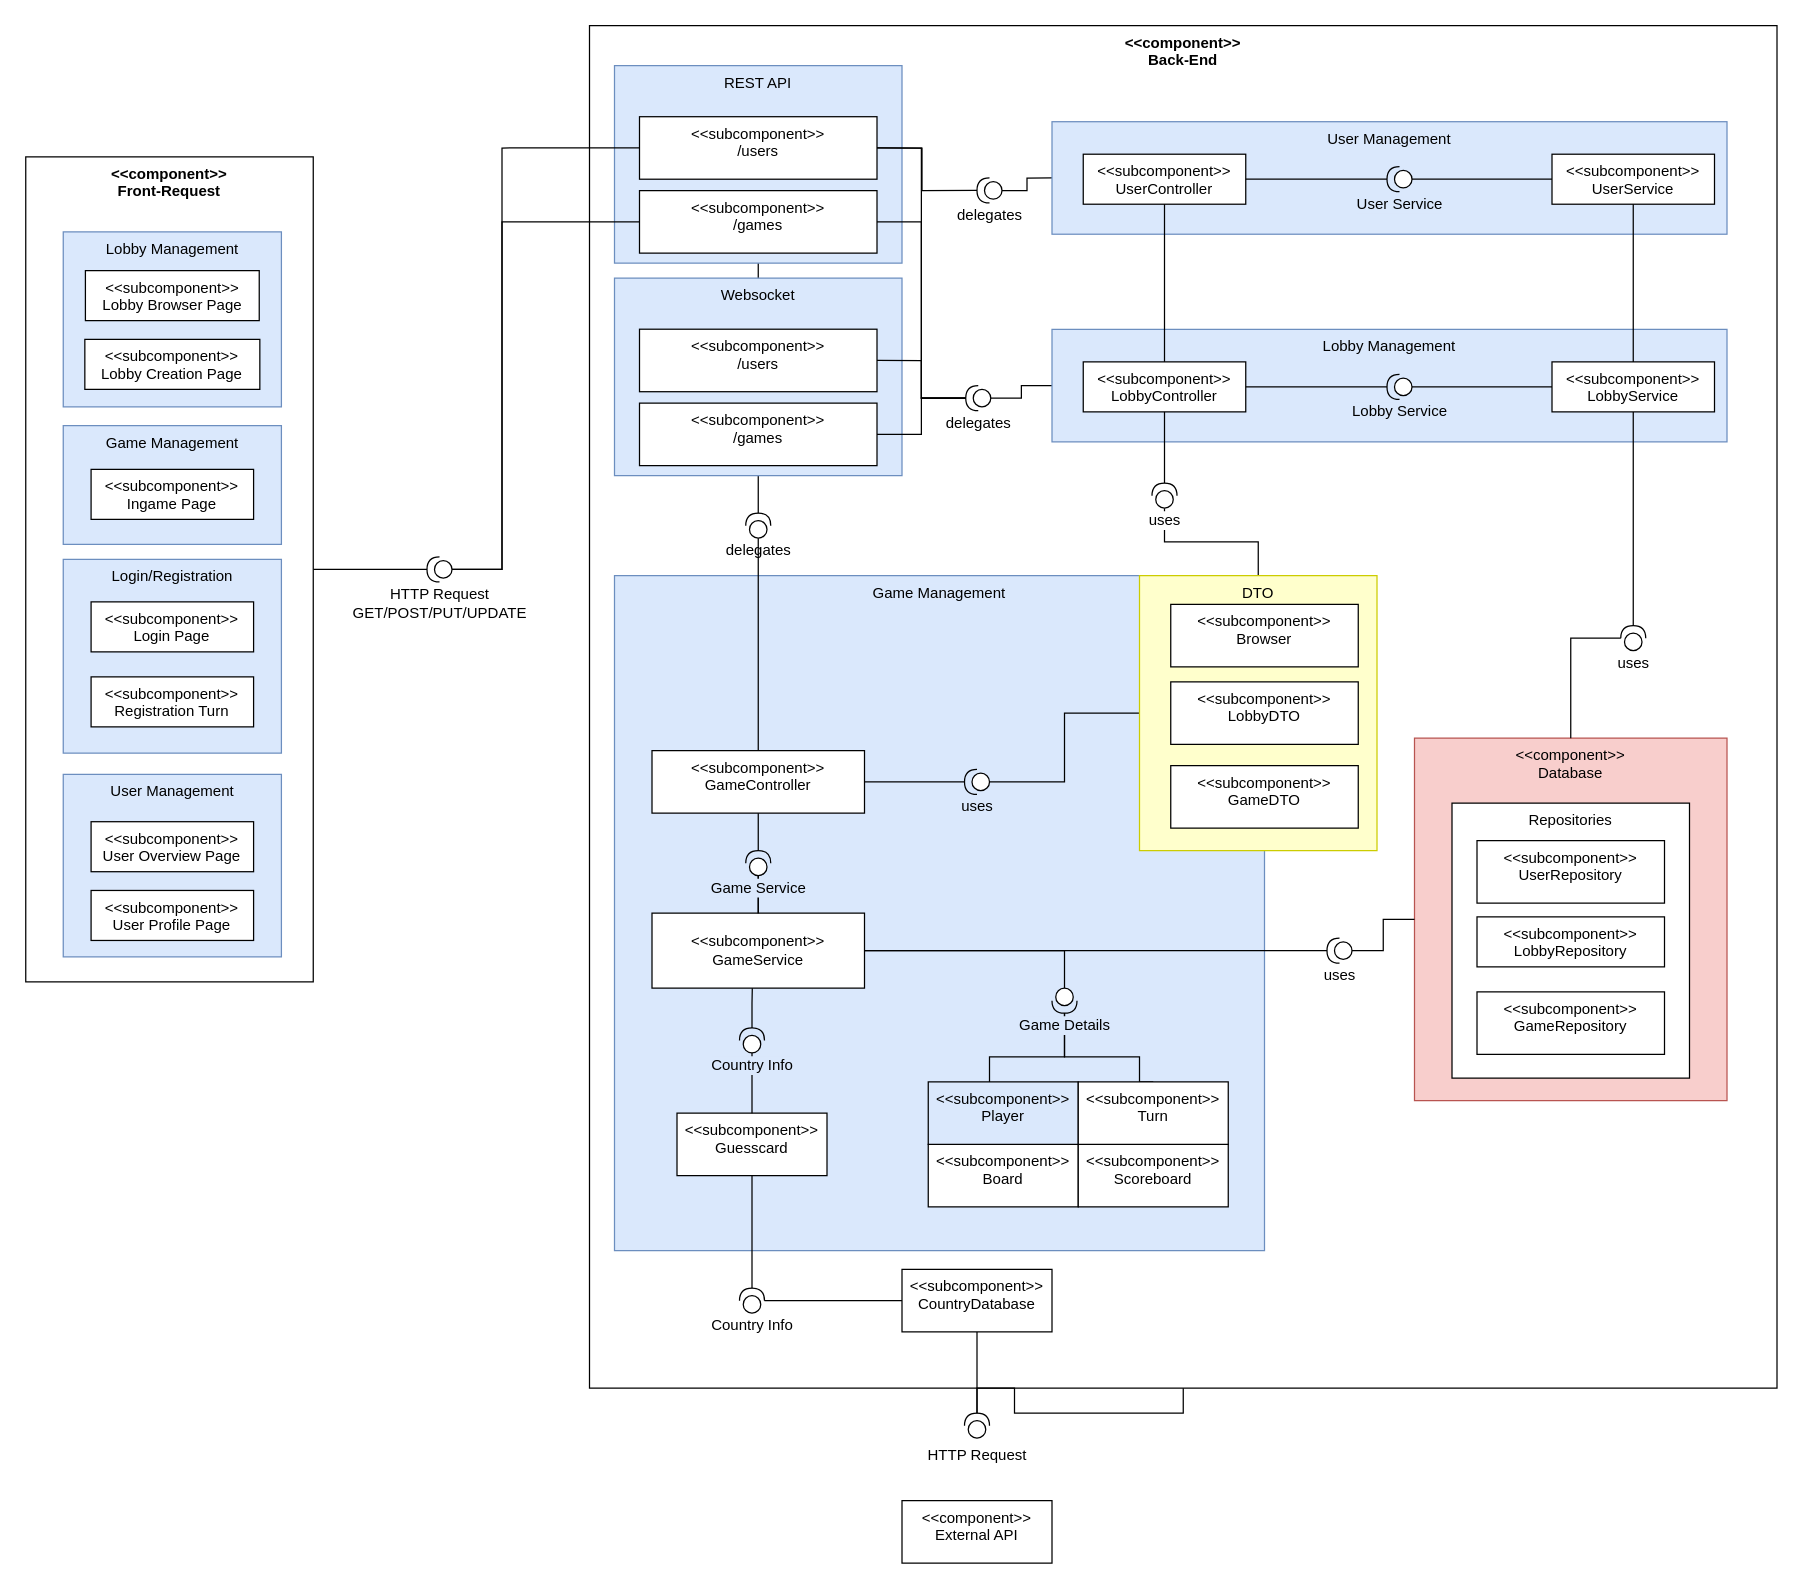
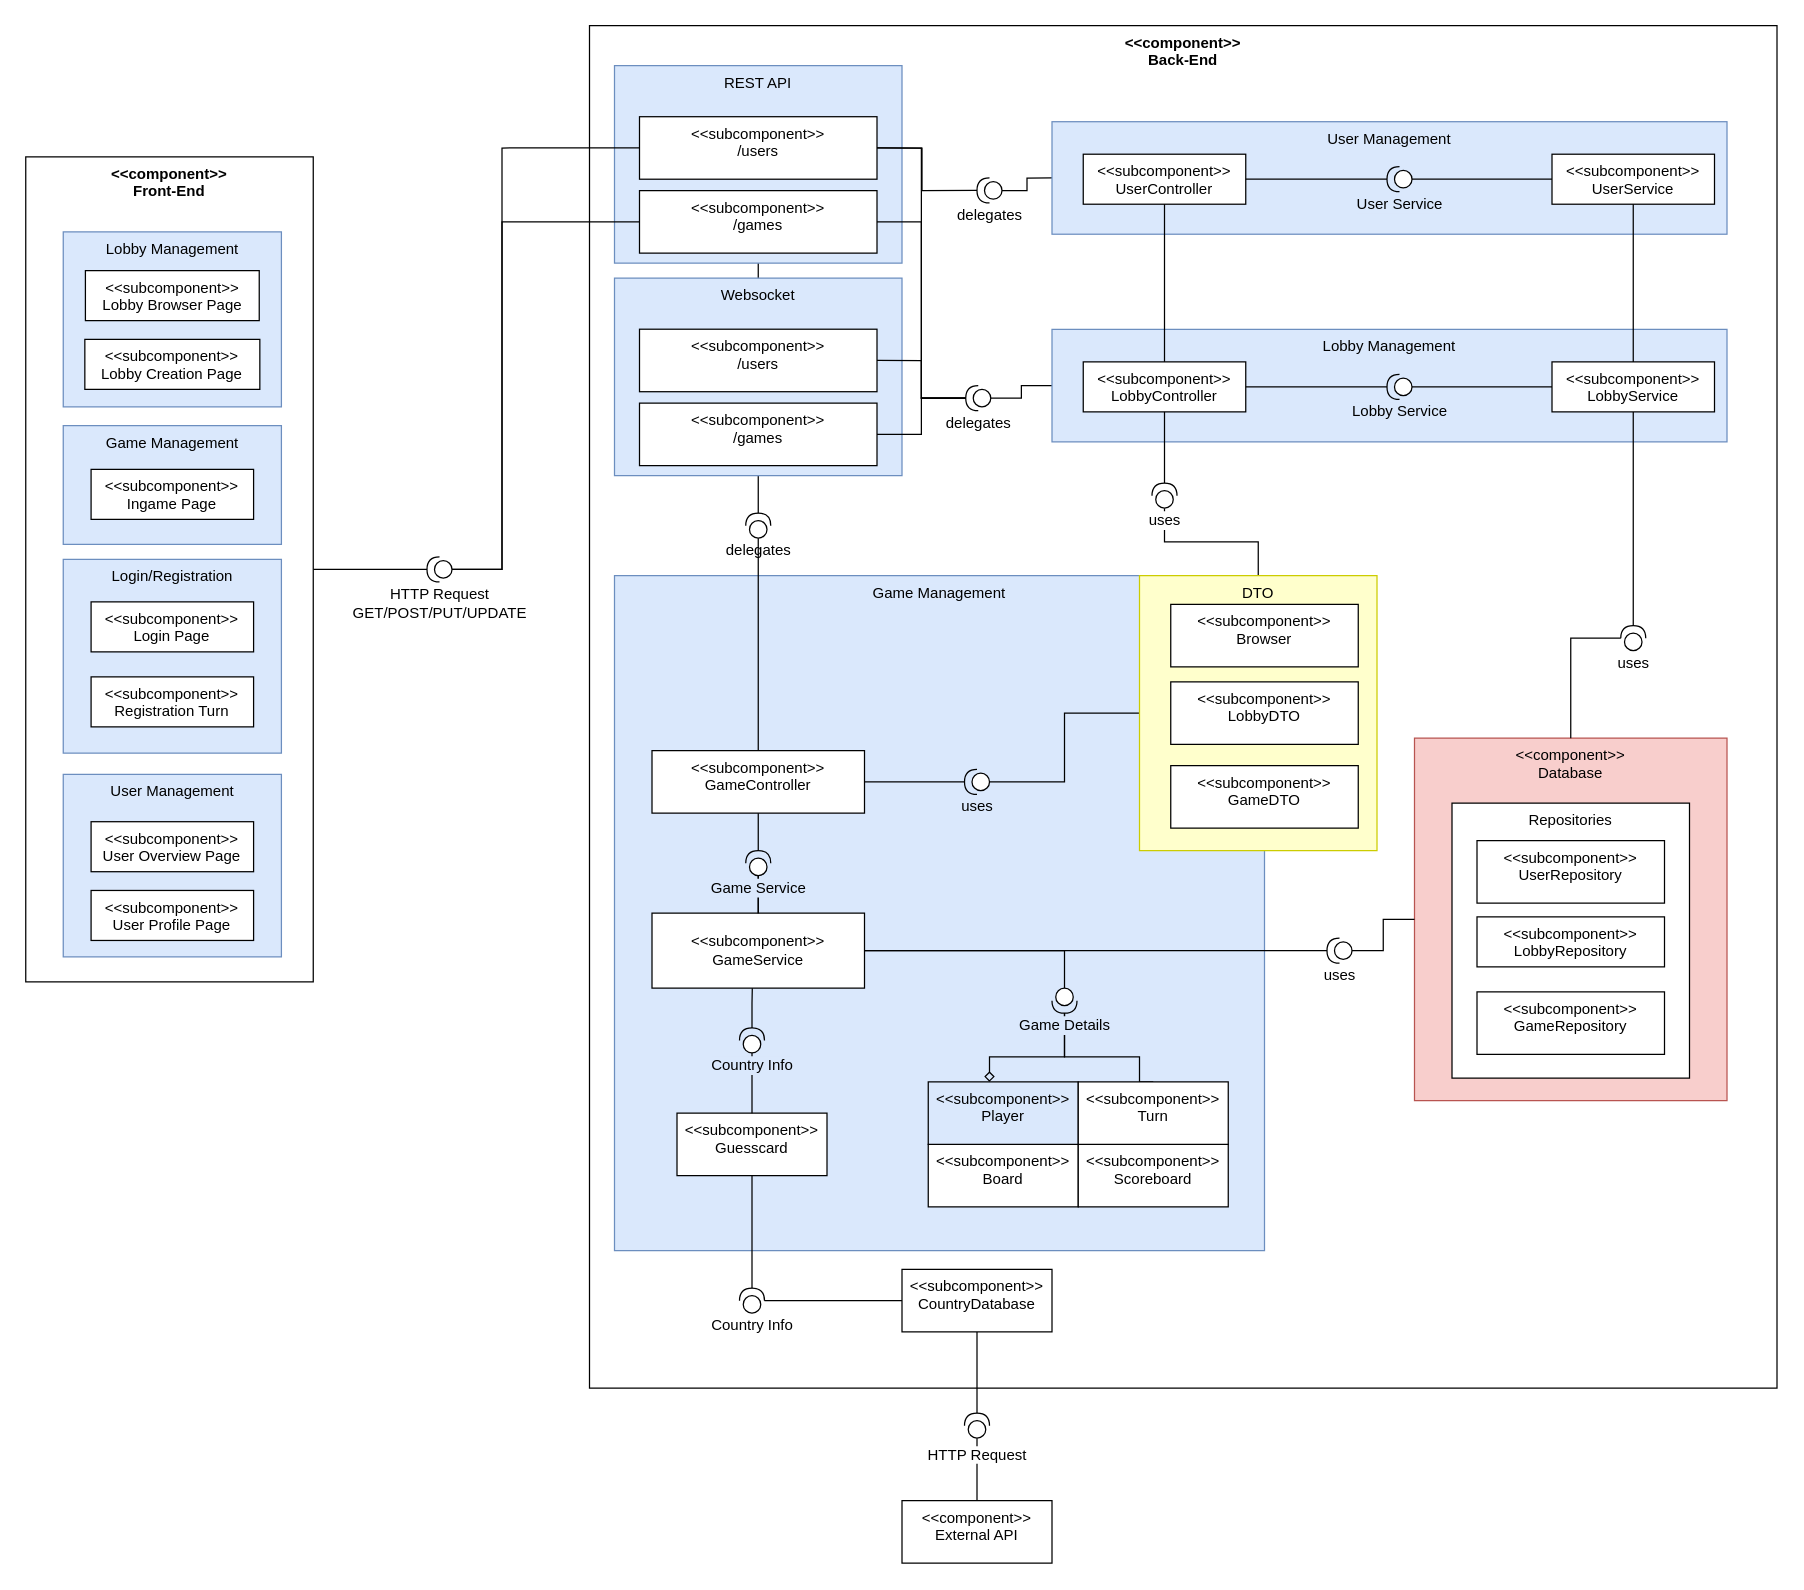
node "<<component>> Front-Request": label "<<component>> Front-Request" -> "<<component>> Front-End"
edge "Game Details" -- "<<subcomponent>> Player": arrowhead none -> diamond
edge "<<component>> Back-End" -- "HTTP Request": now "<<component>> External API" -- "HTTP Request"
